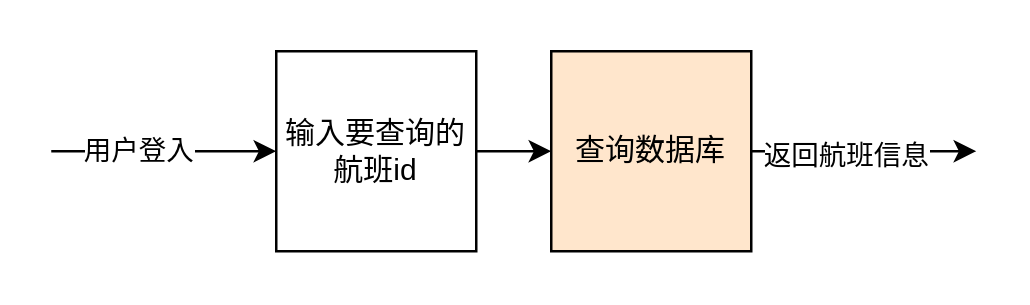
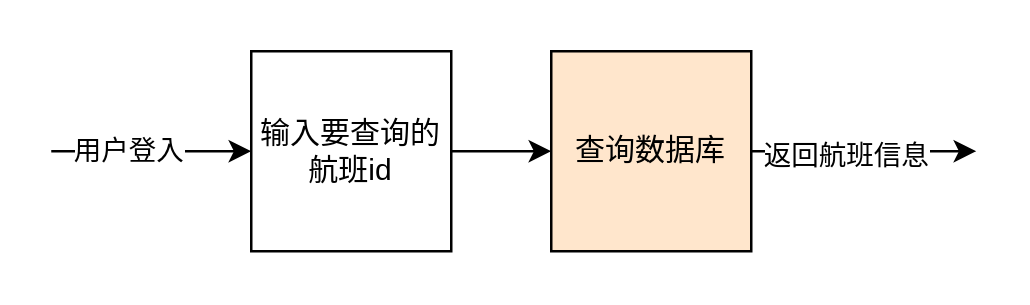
node "输入要查询的航班id": moved (376, 151) -> (351, 151)
